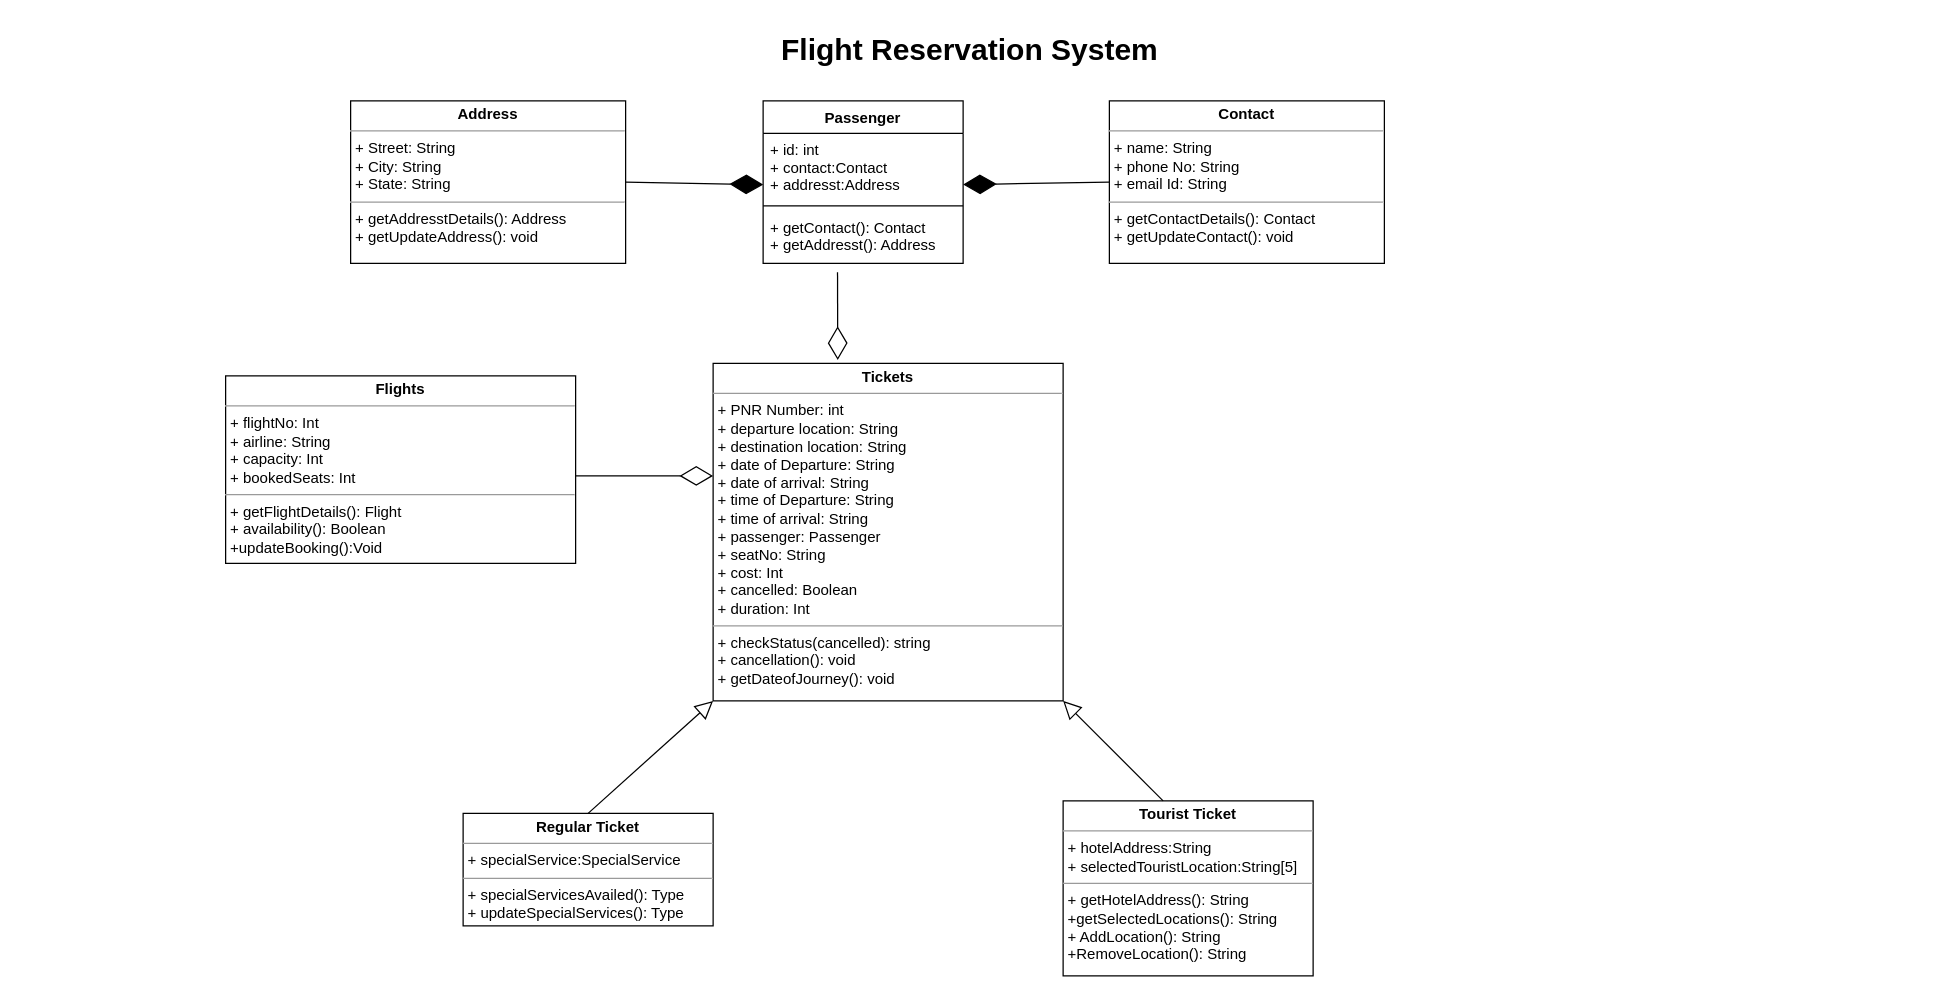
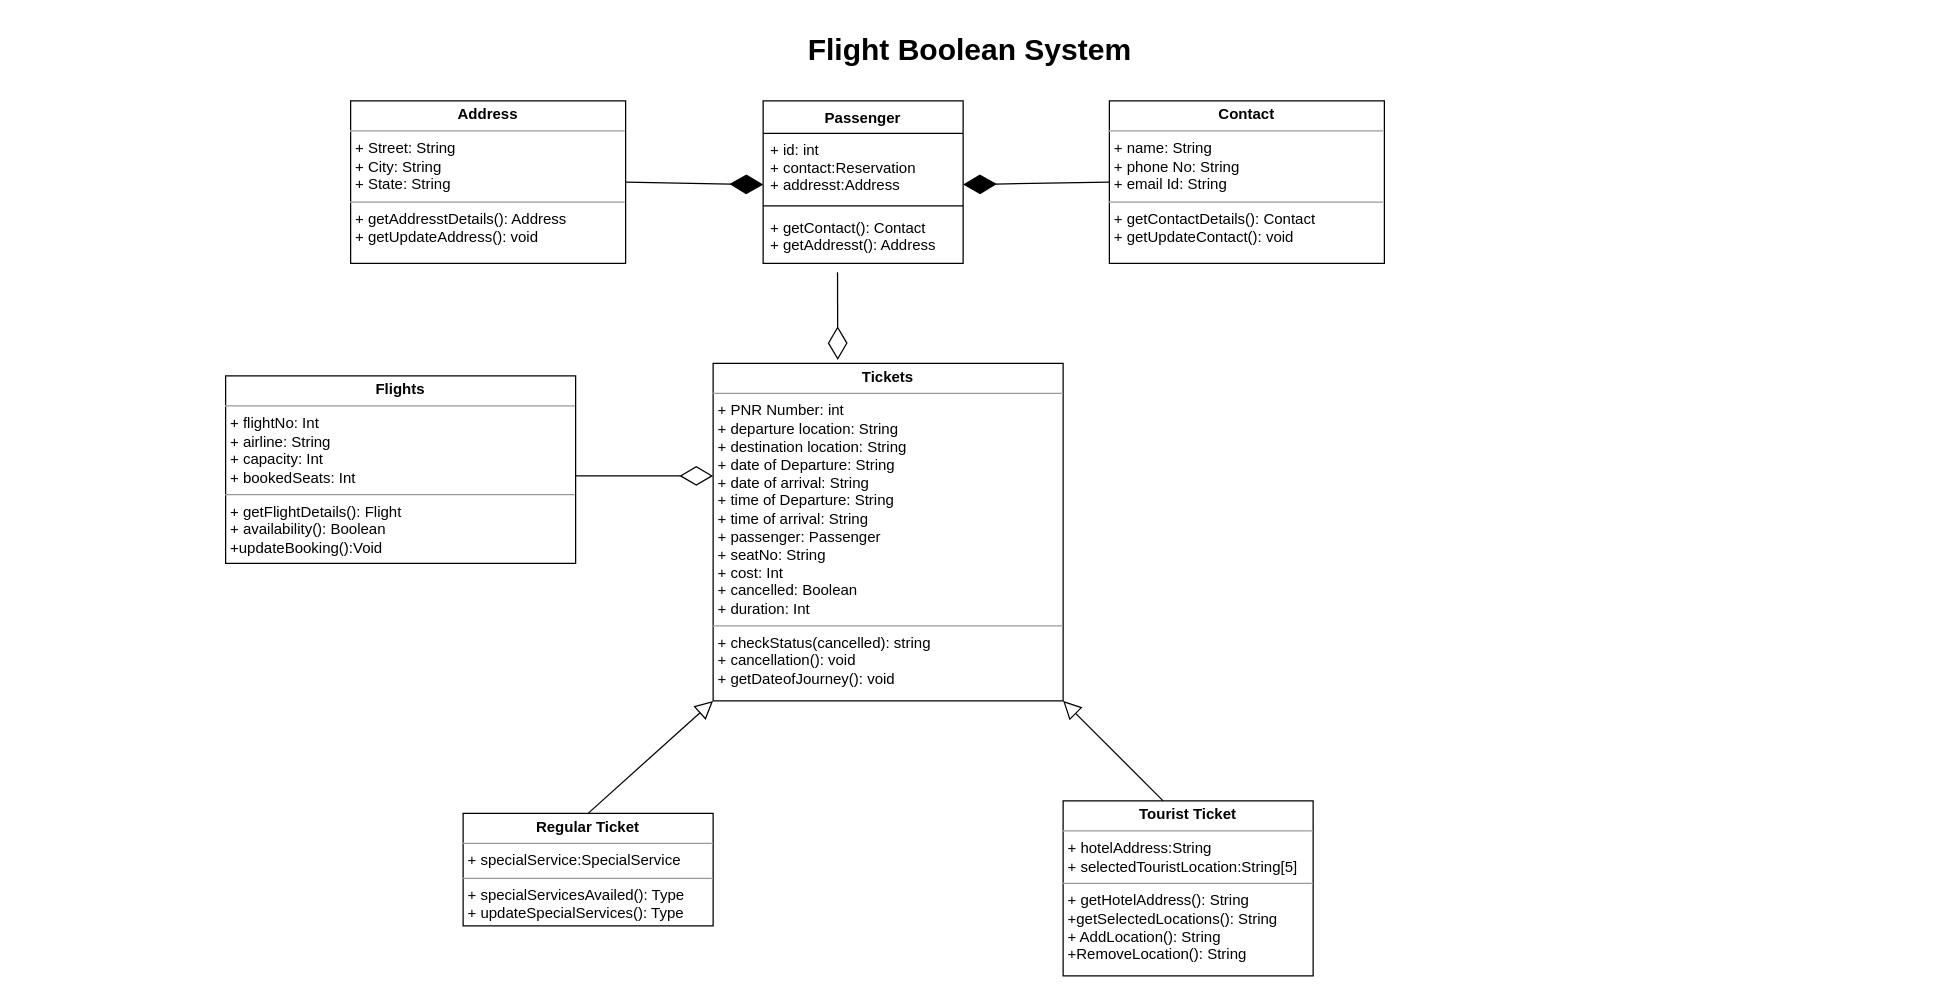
node "Flight Reservation System": label "Flight Reservation System" -> "Flight Boolean System"
node "+ id: int + contact:Contact + addresst:Address": label "+ id: int + contact:Contact + addresst:Address" -> "+ id: int + contact:Reservation + addresst:Address"
